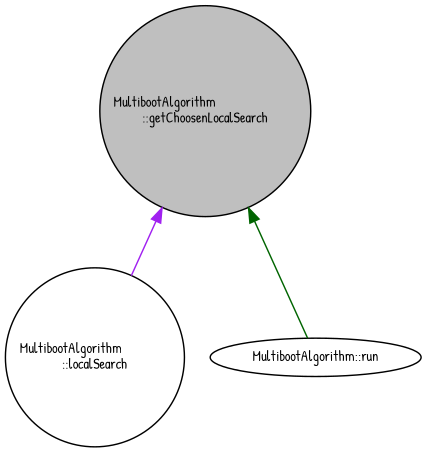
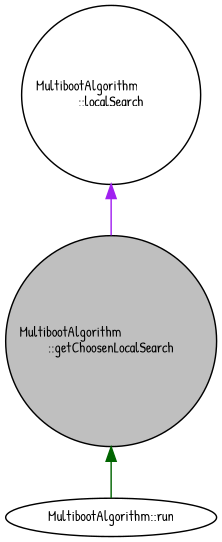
edge "MultibootAlgorithm ::localSearch" -> "MultibootAlgorithm ::getChoosenLocalSearch": reversed
